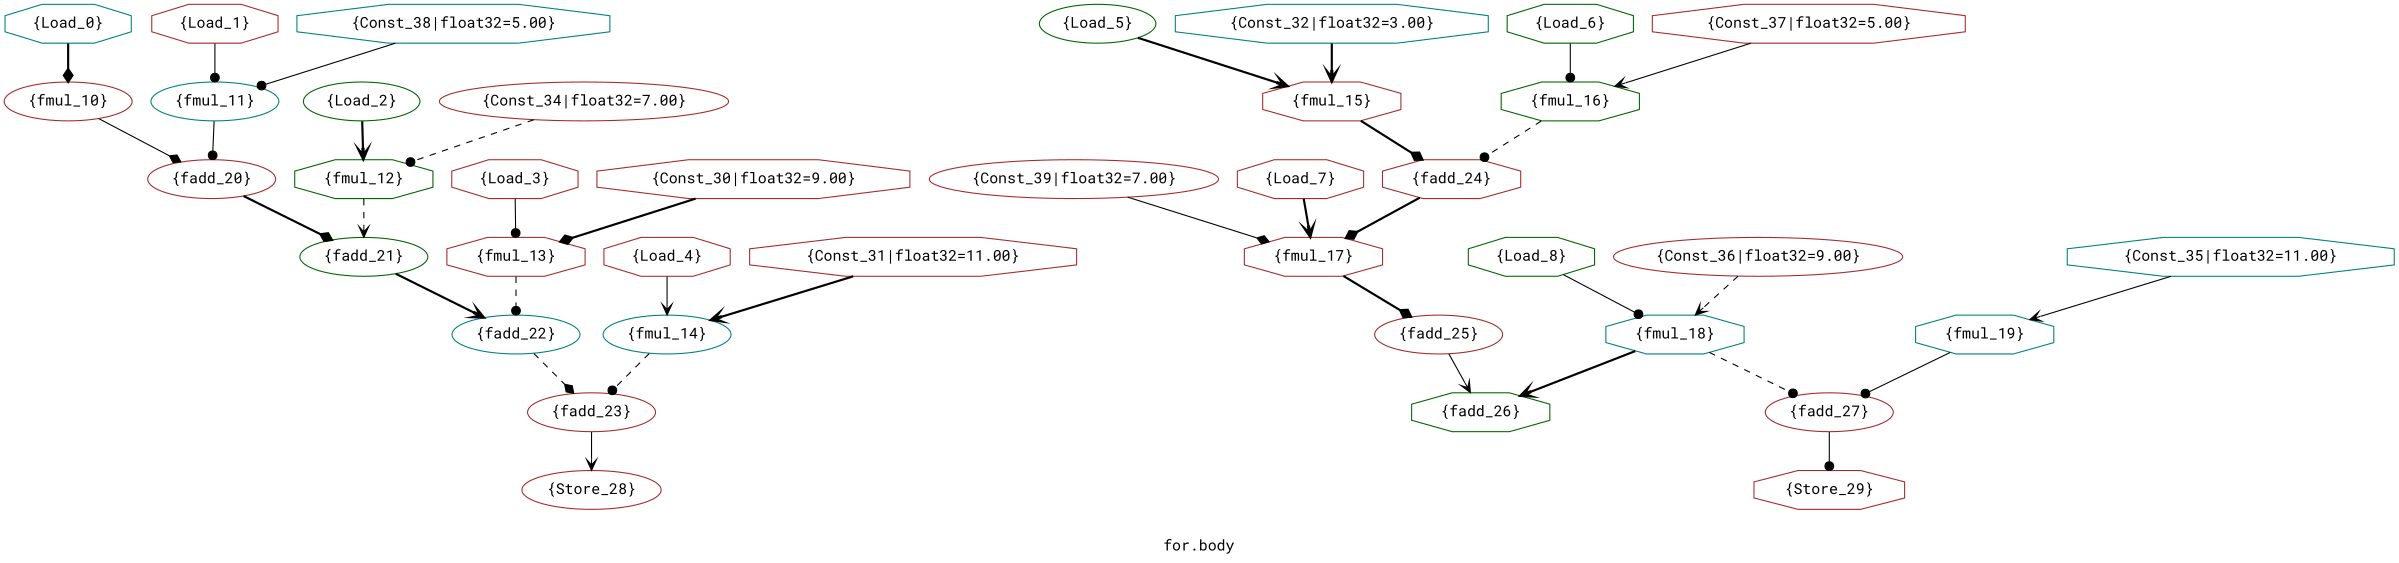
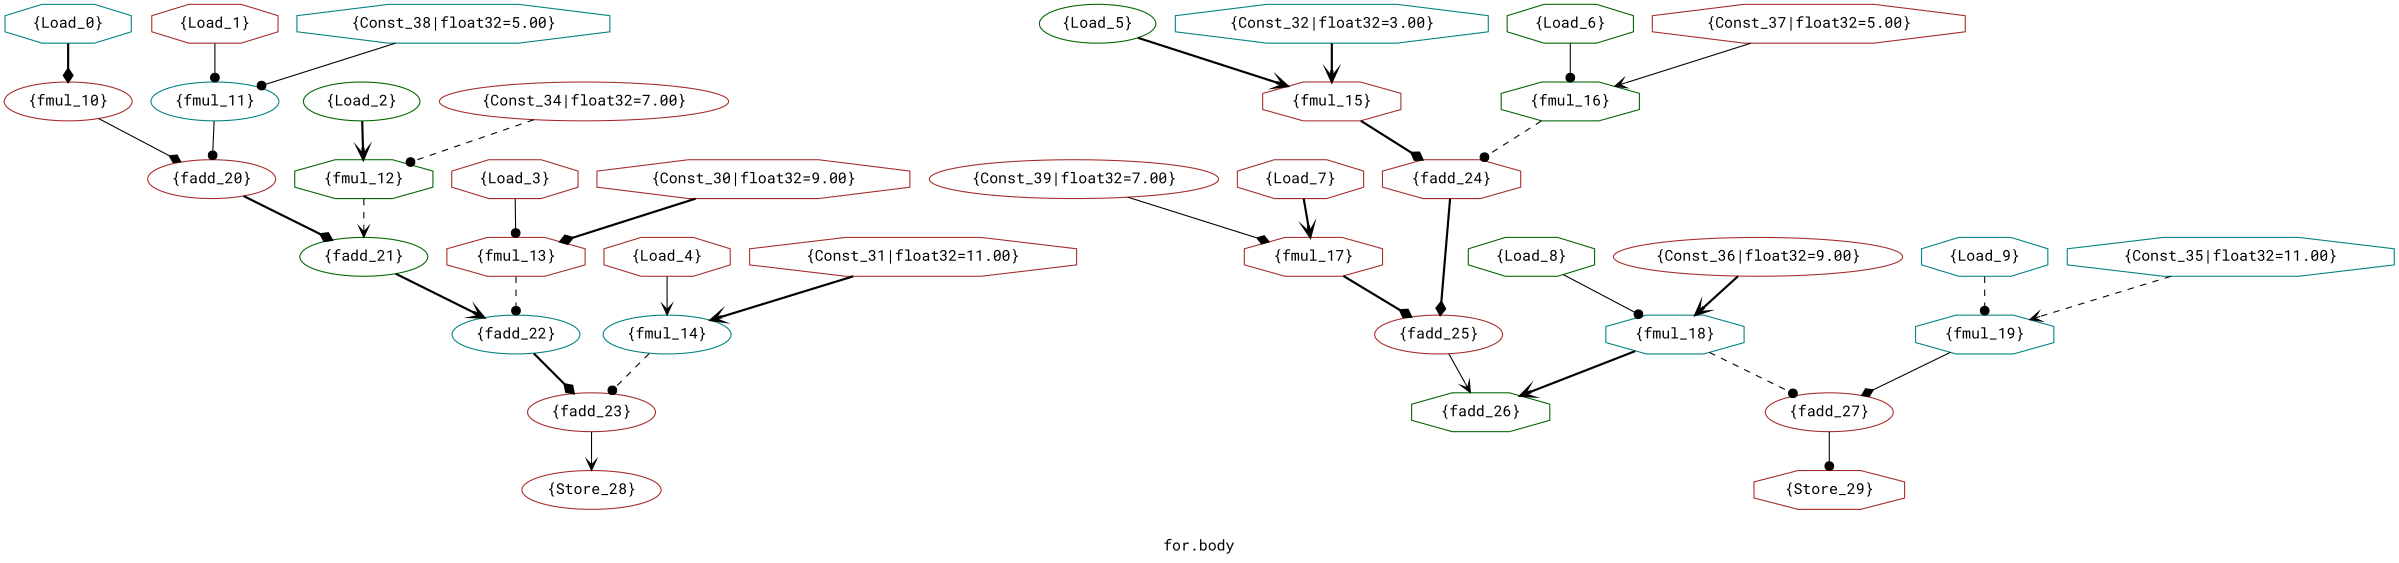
edge "{fadd_24}" -> "{fmul_17}": now "{fadd_24}" -> "{fadd_25}"
node "{Load_9}": added
edge "{Const_36|float32=9.00}" -> "{fmul_18}": style dashed -> bold
edge "{Const_35|float32=11.00}" -> "{fmul_19}": style solid -> dashed
edge "{fadd_22}" -> "{fadd_23}": style dashed -> bold
edge "{fmul_19}" -> "{fadd_27}": arrowhead dot -> diamond
